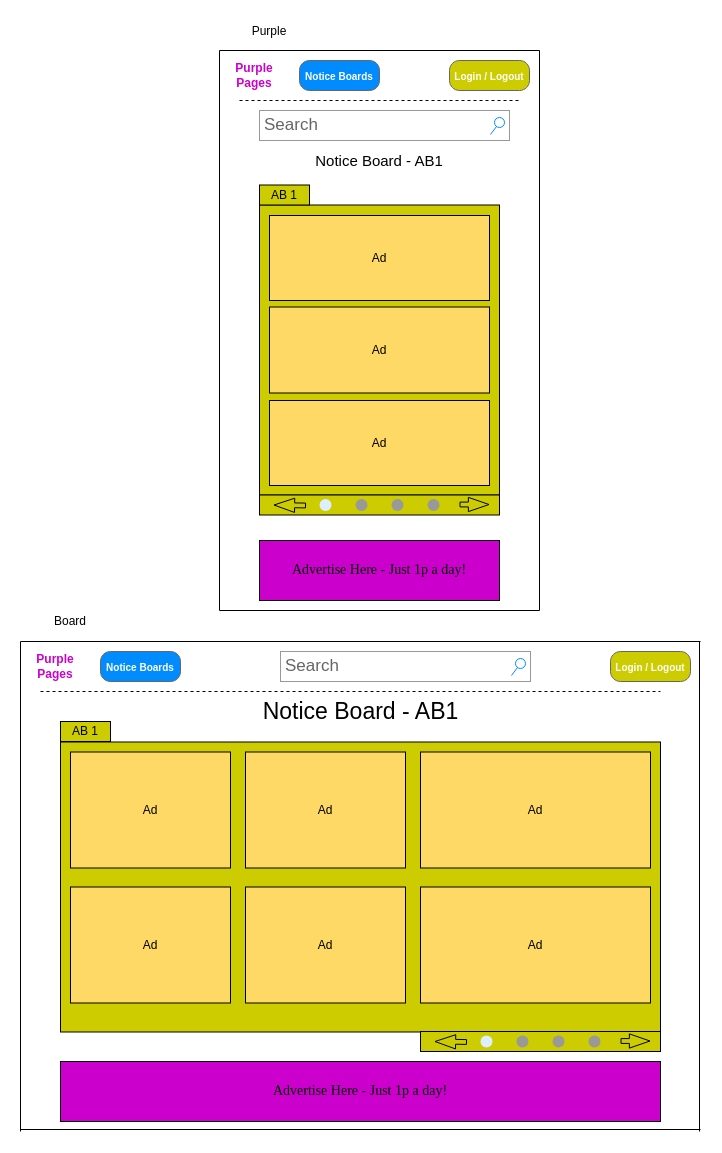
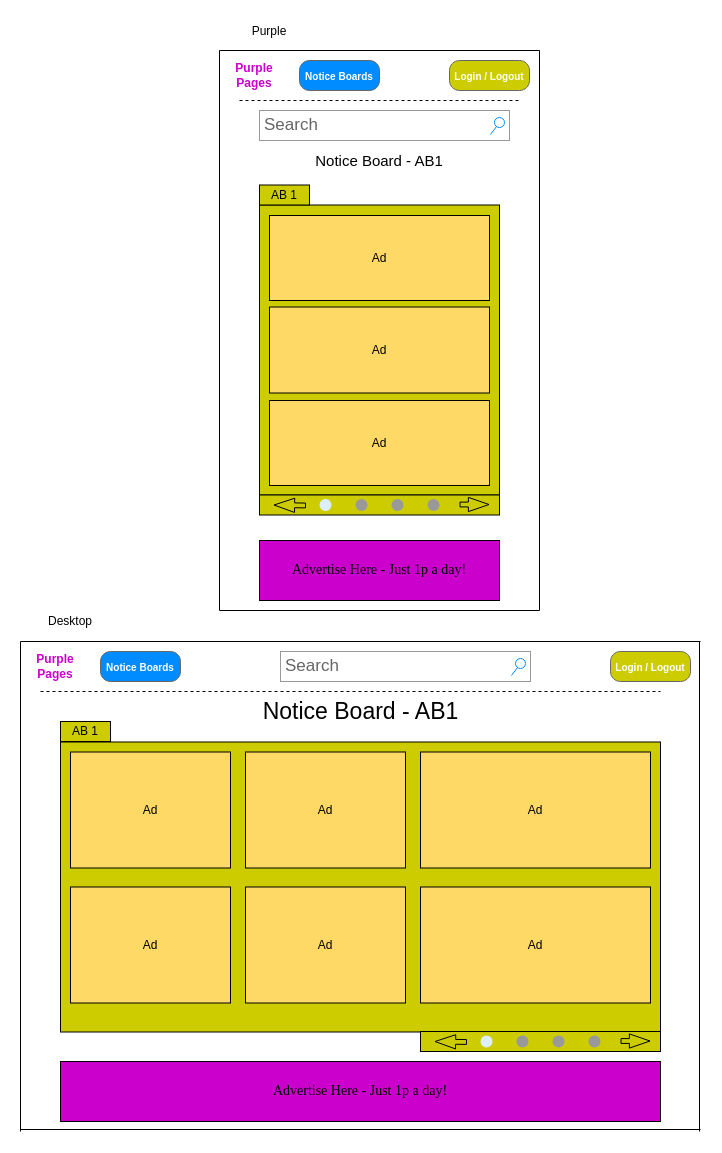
node "Board": label "Board" -> "Desktop"
